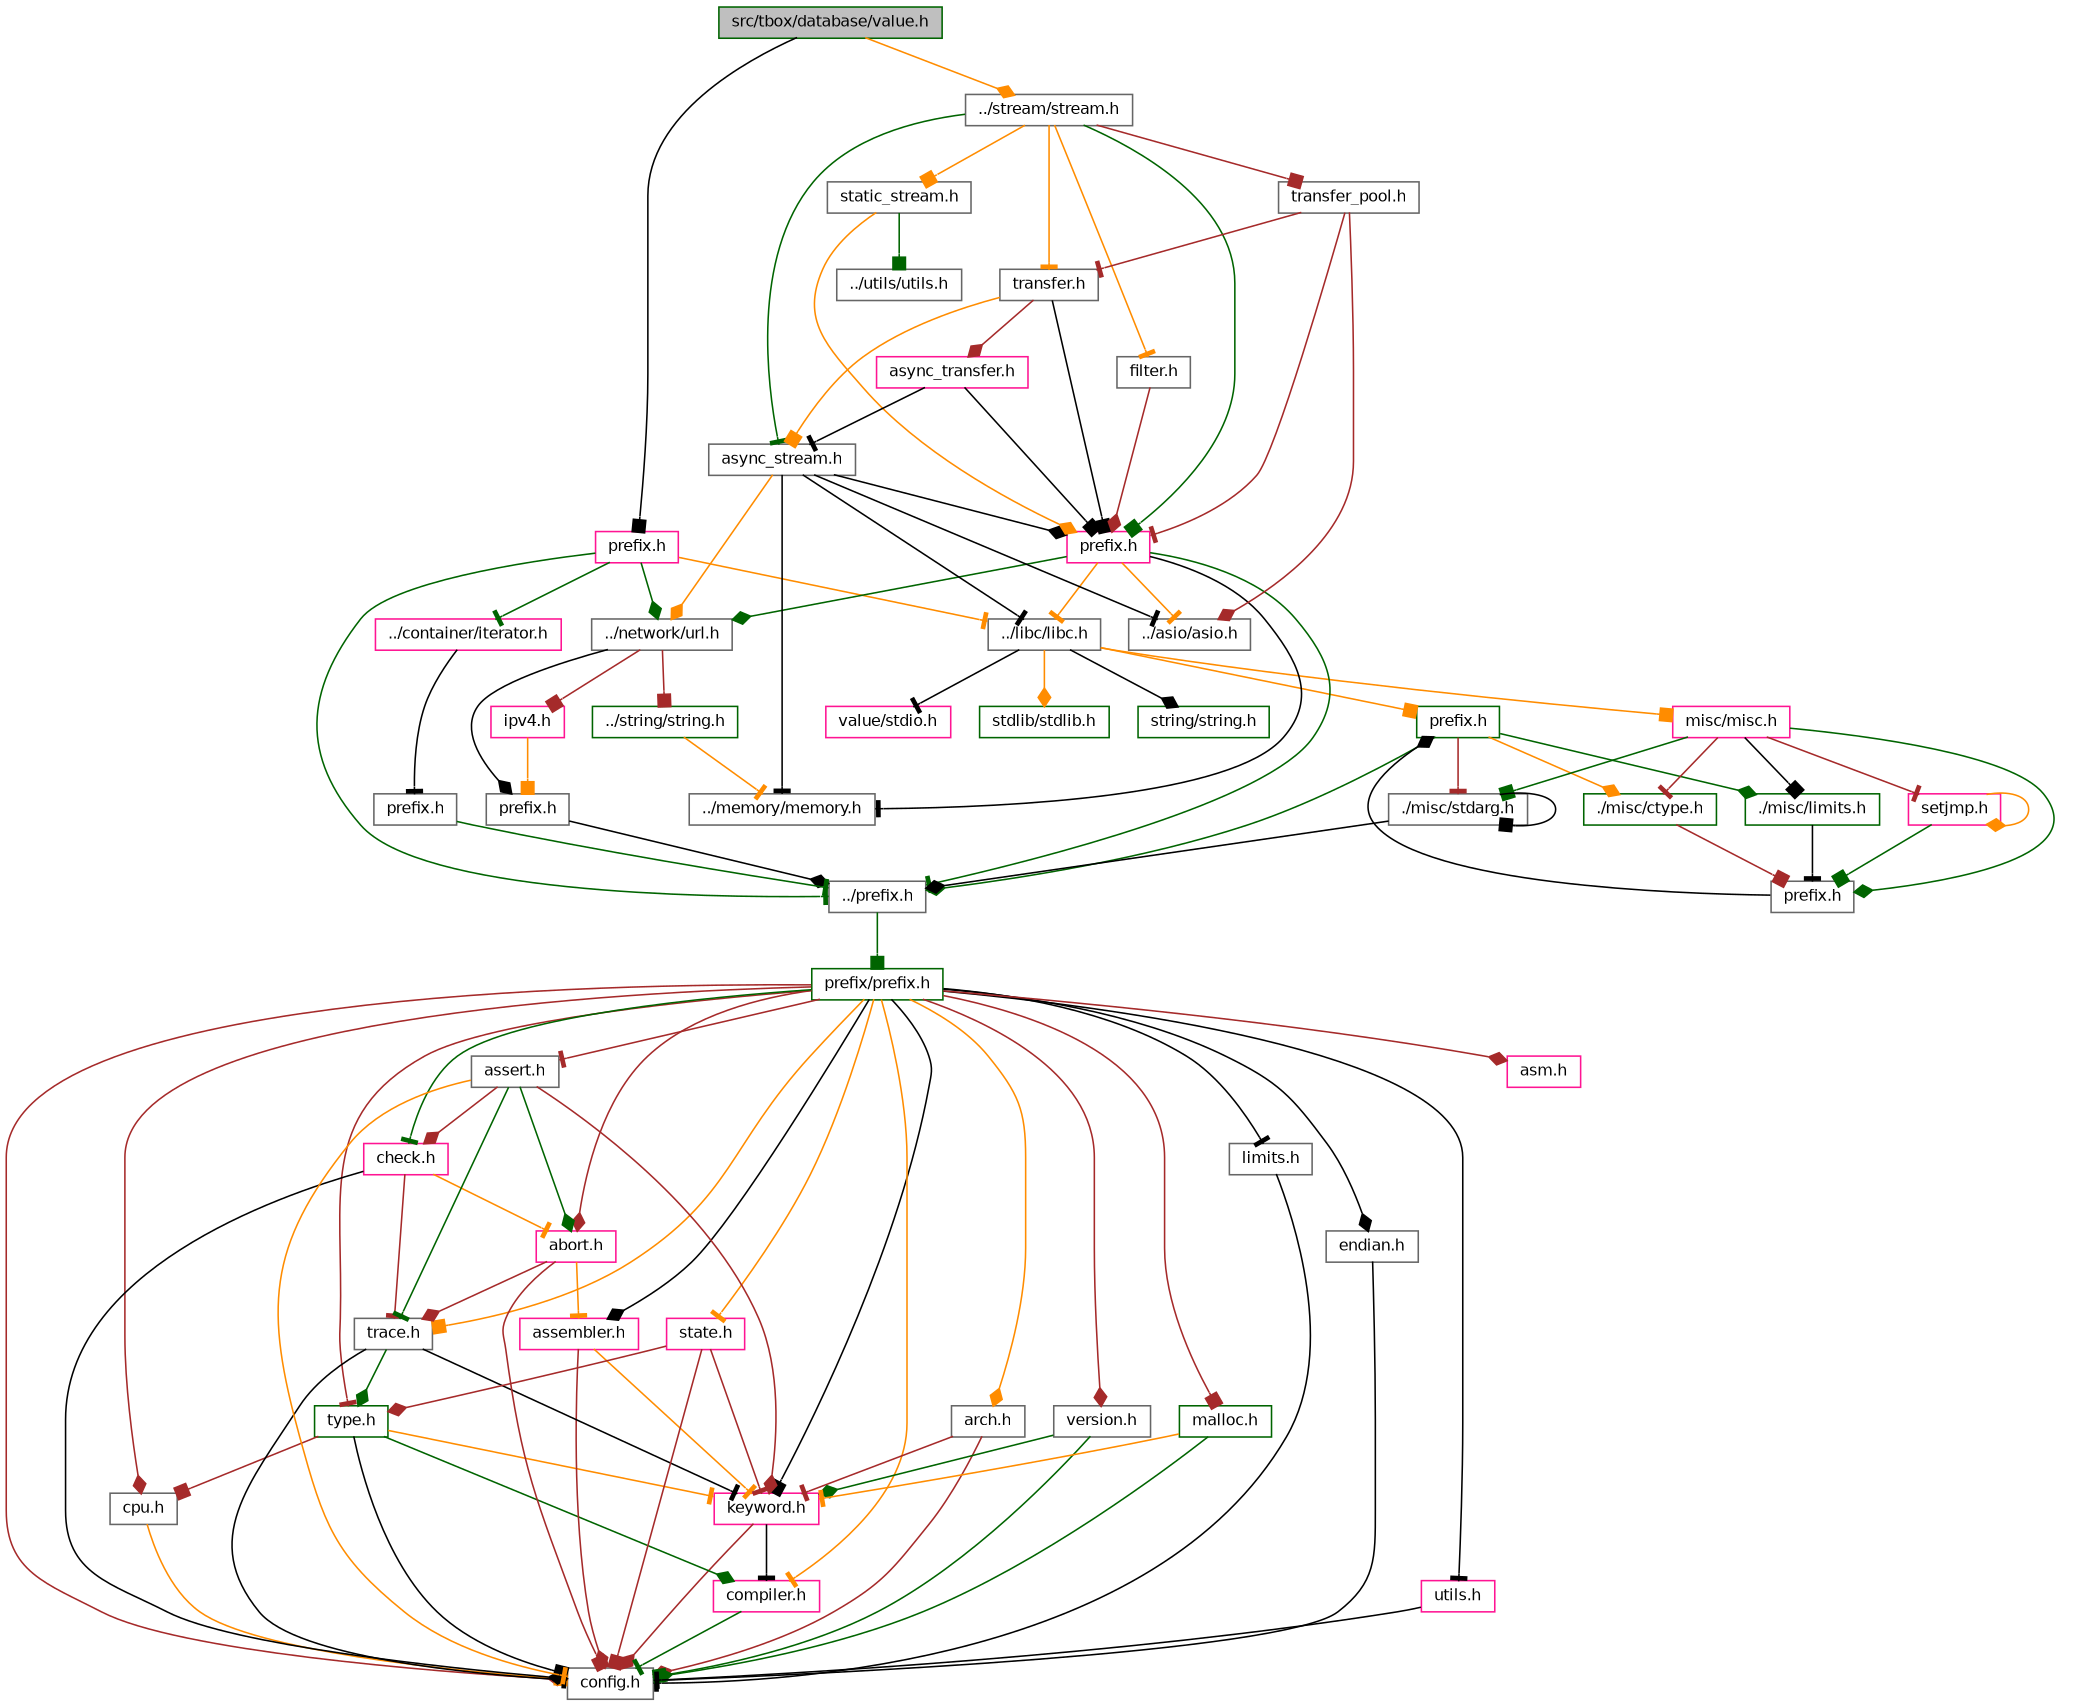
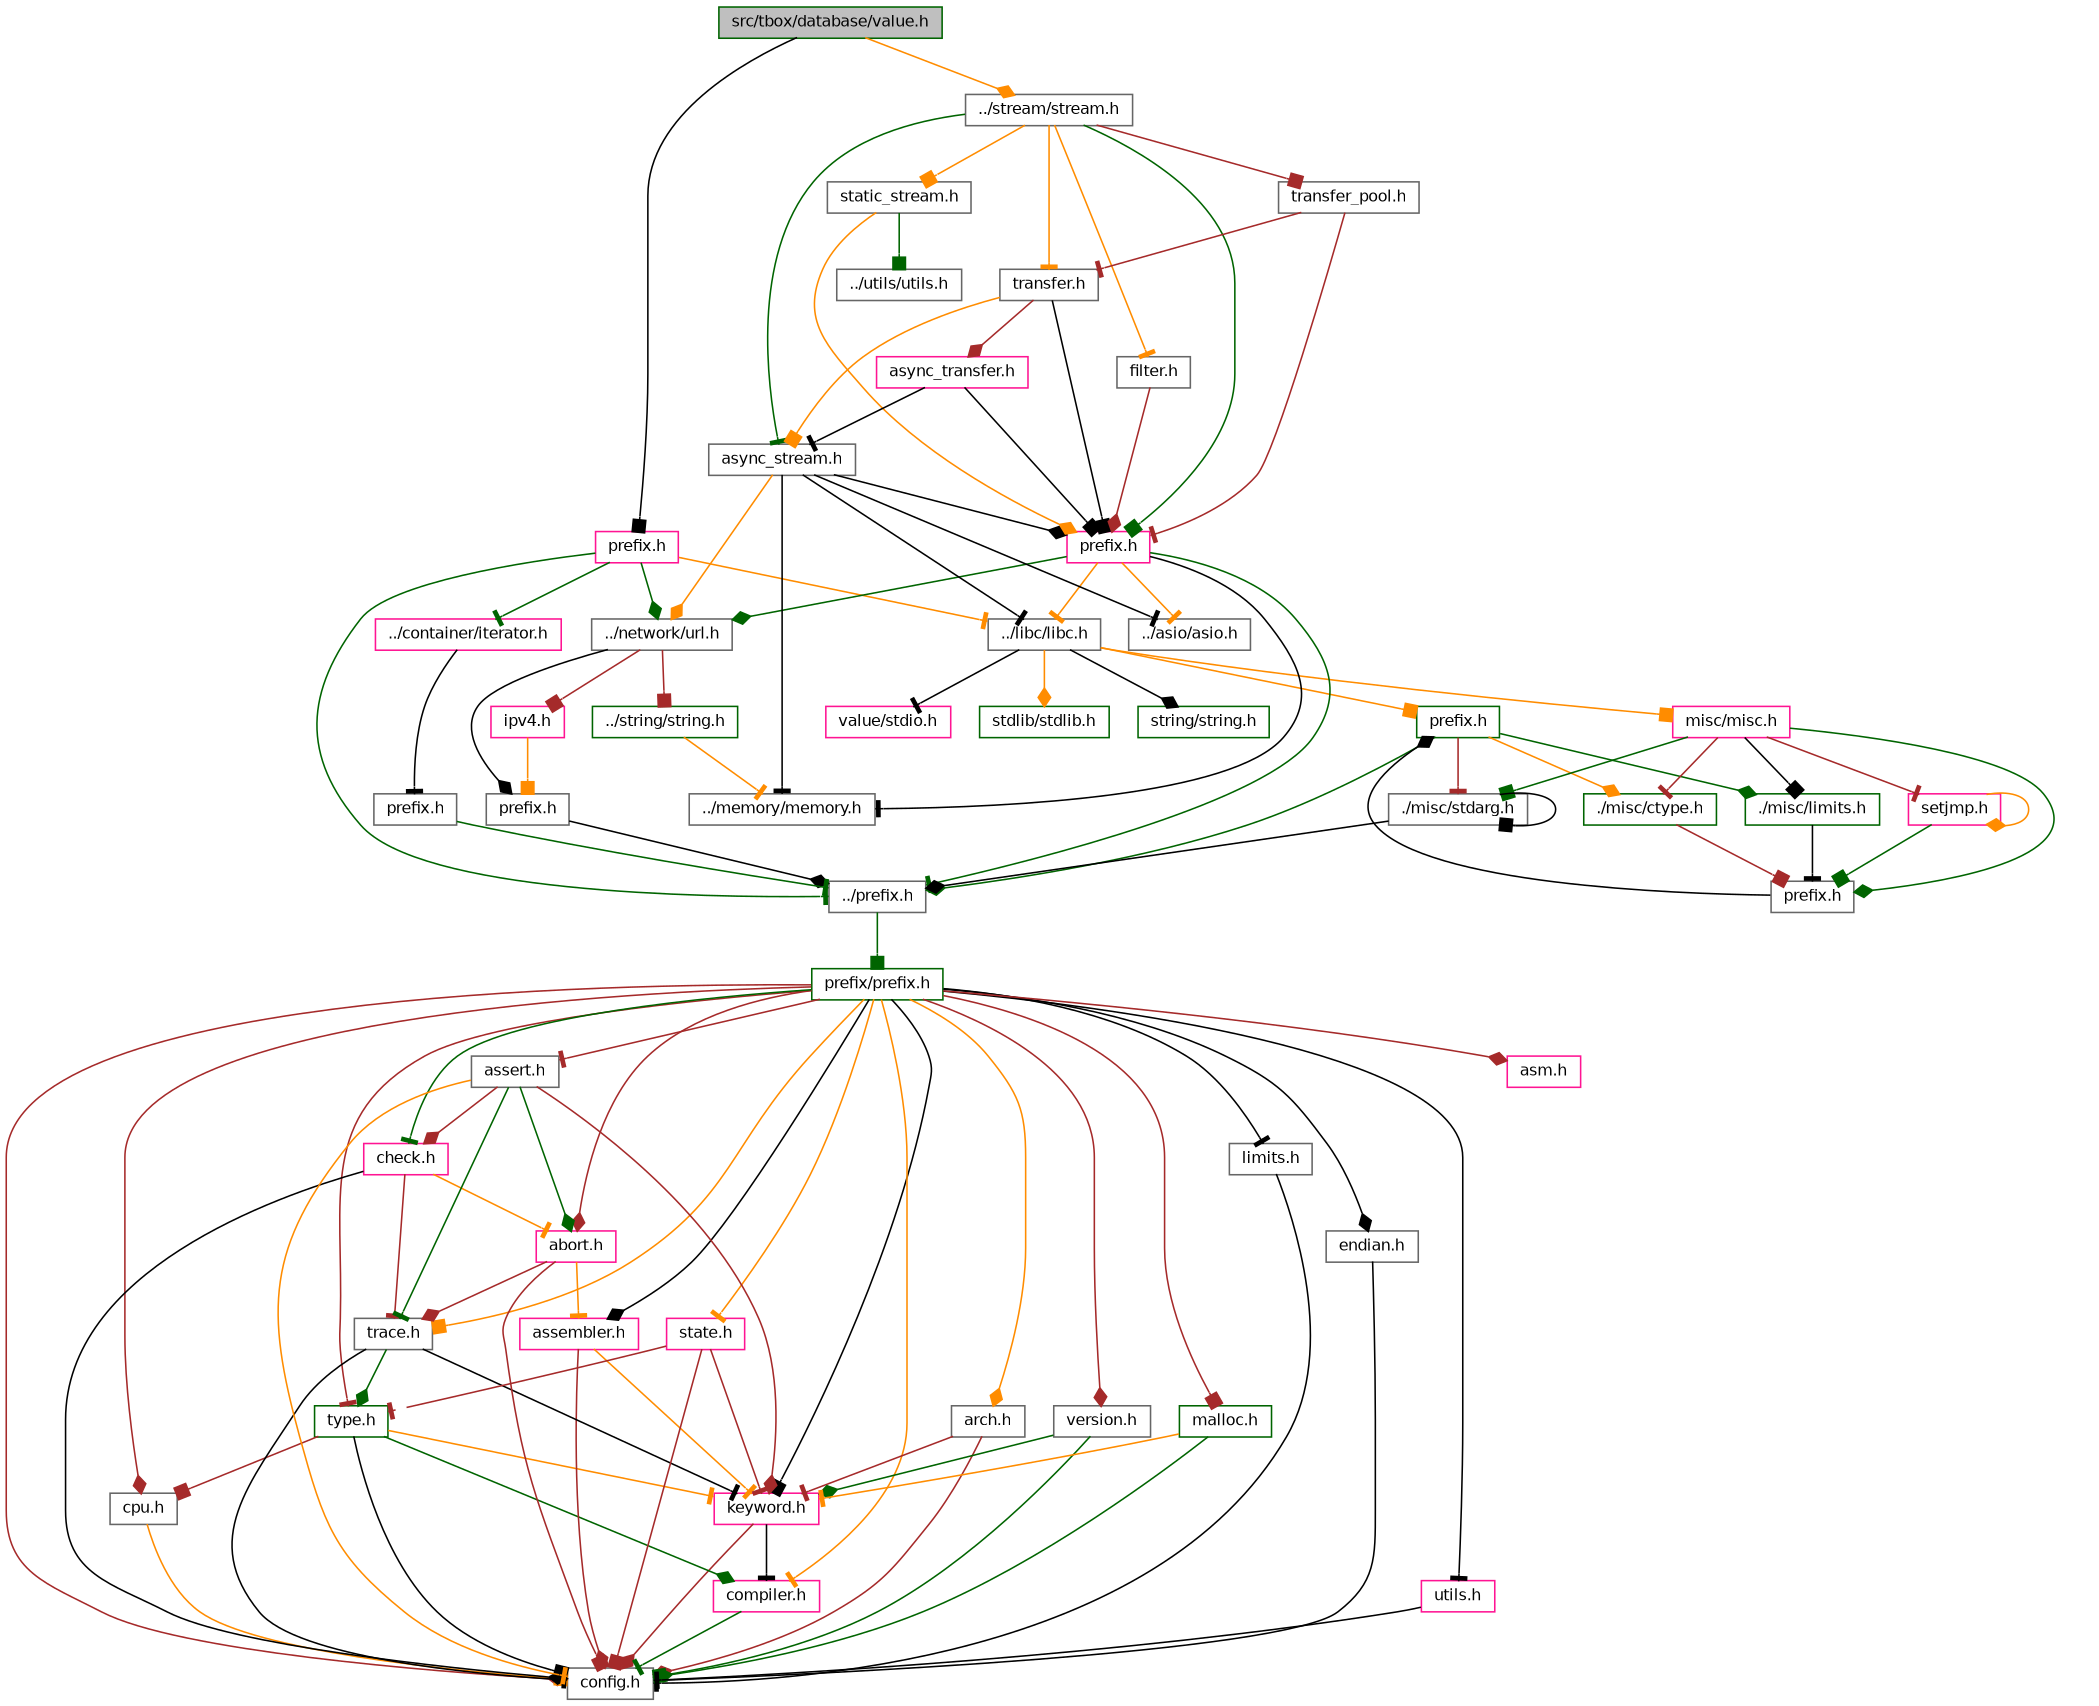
edge "transfer_pool.h" -> "../asio/asio.h": removed
edge "state.h" -> "type.h": arrowhead diamond -> tee
